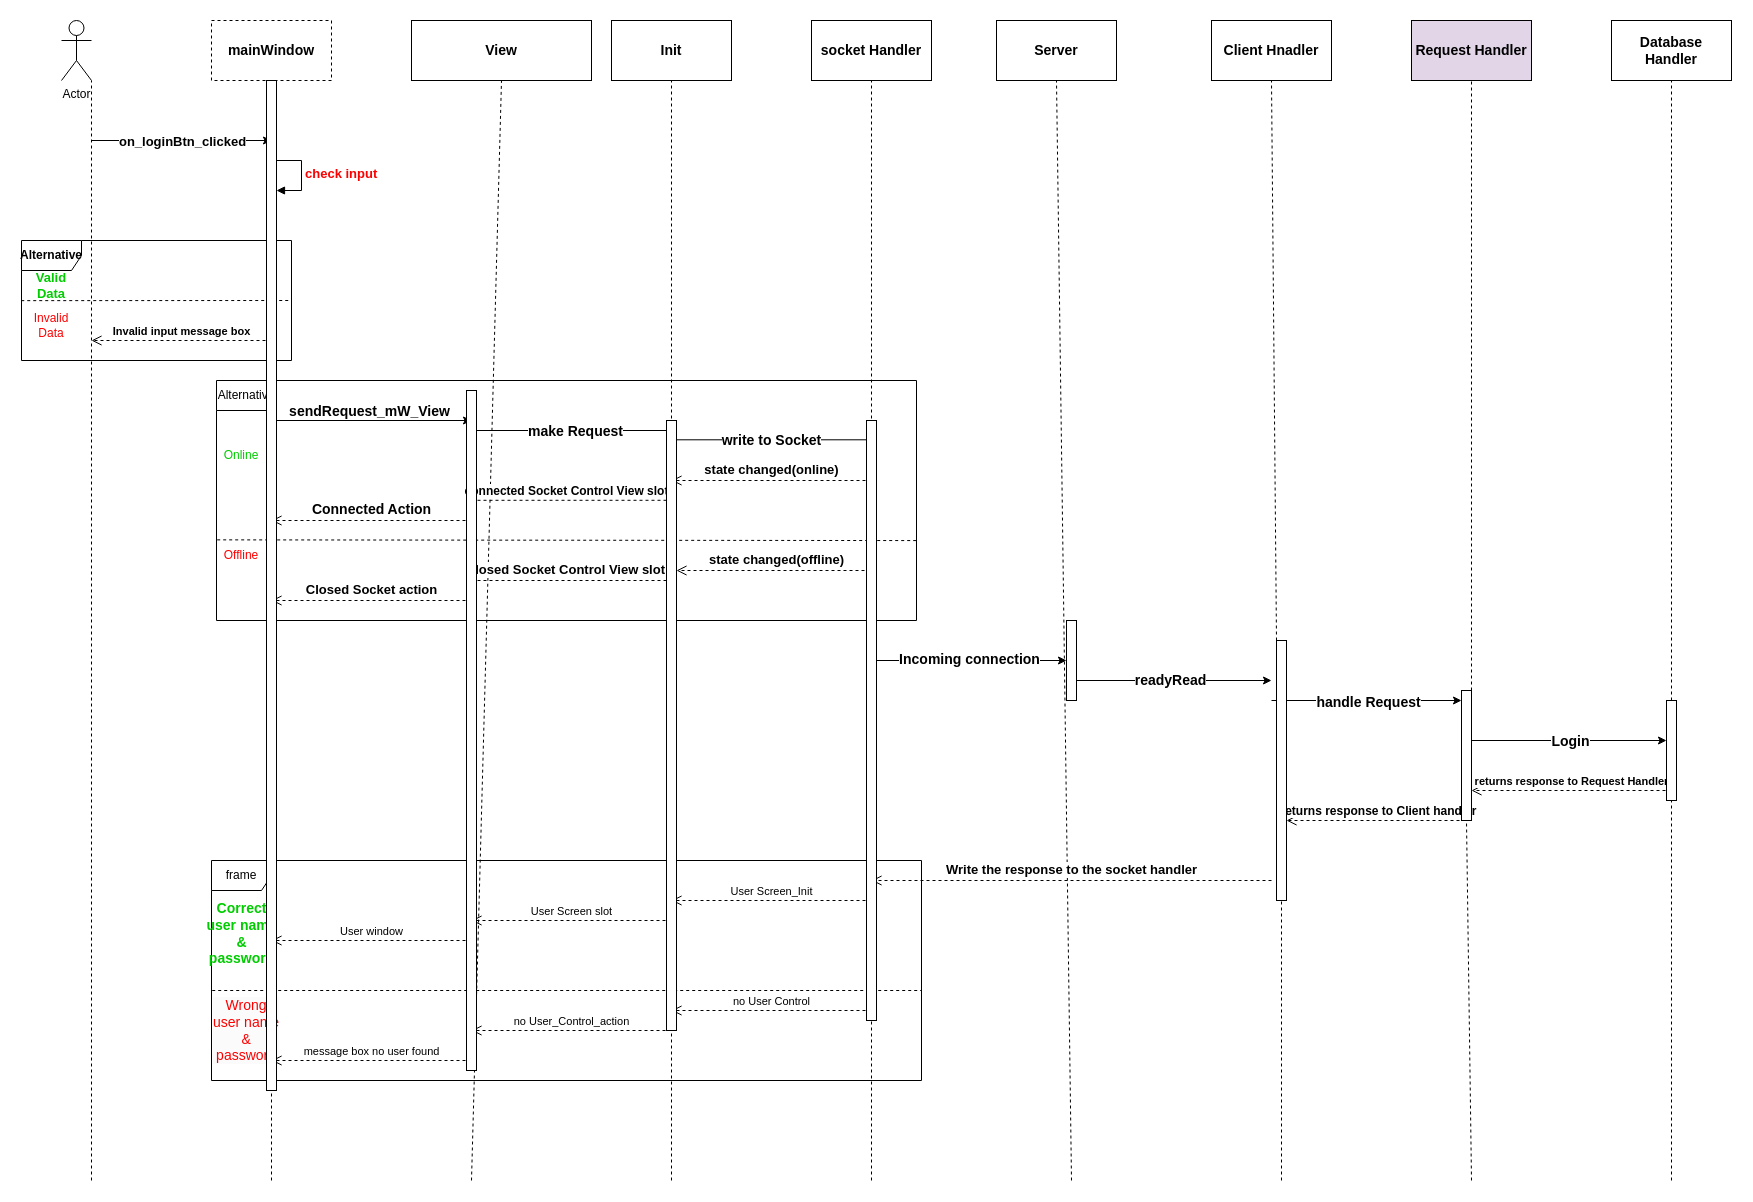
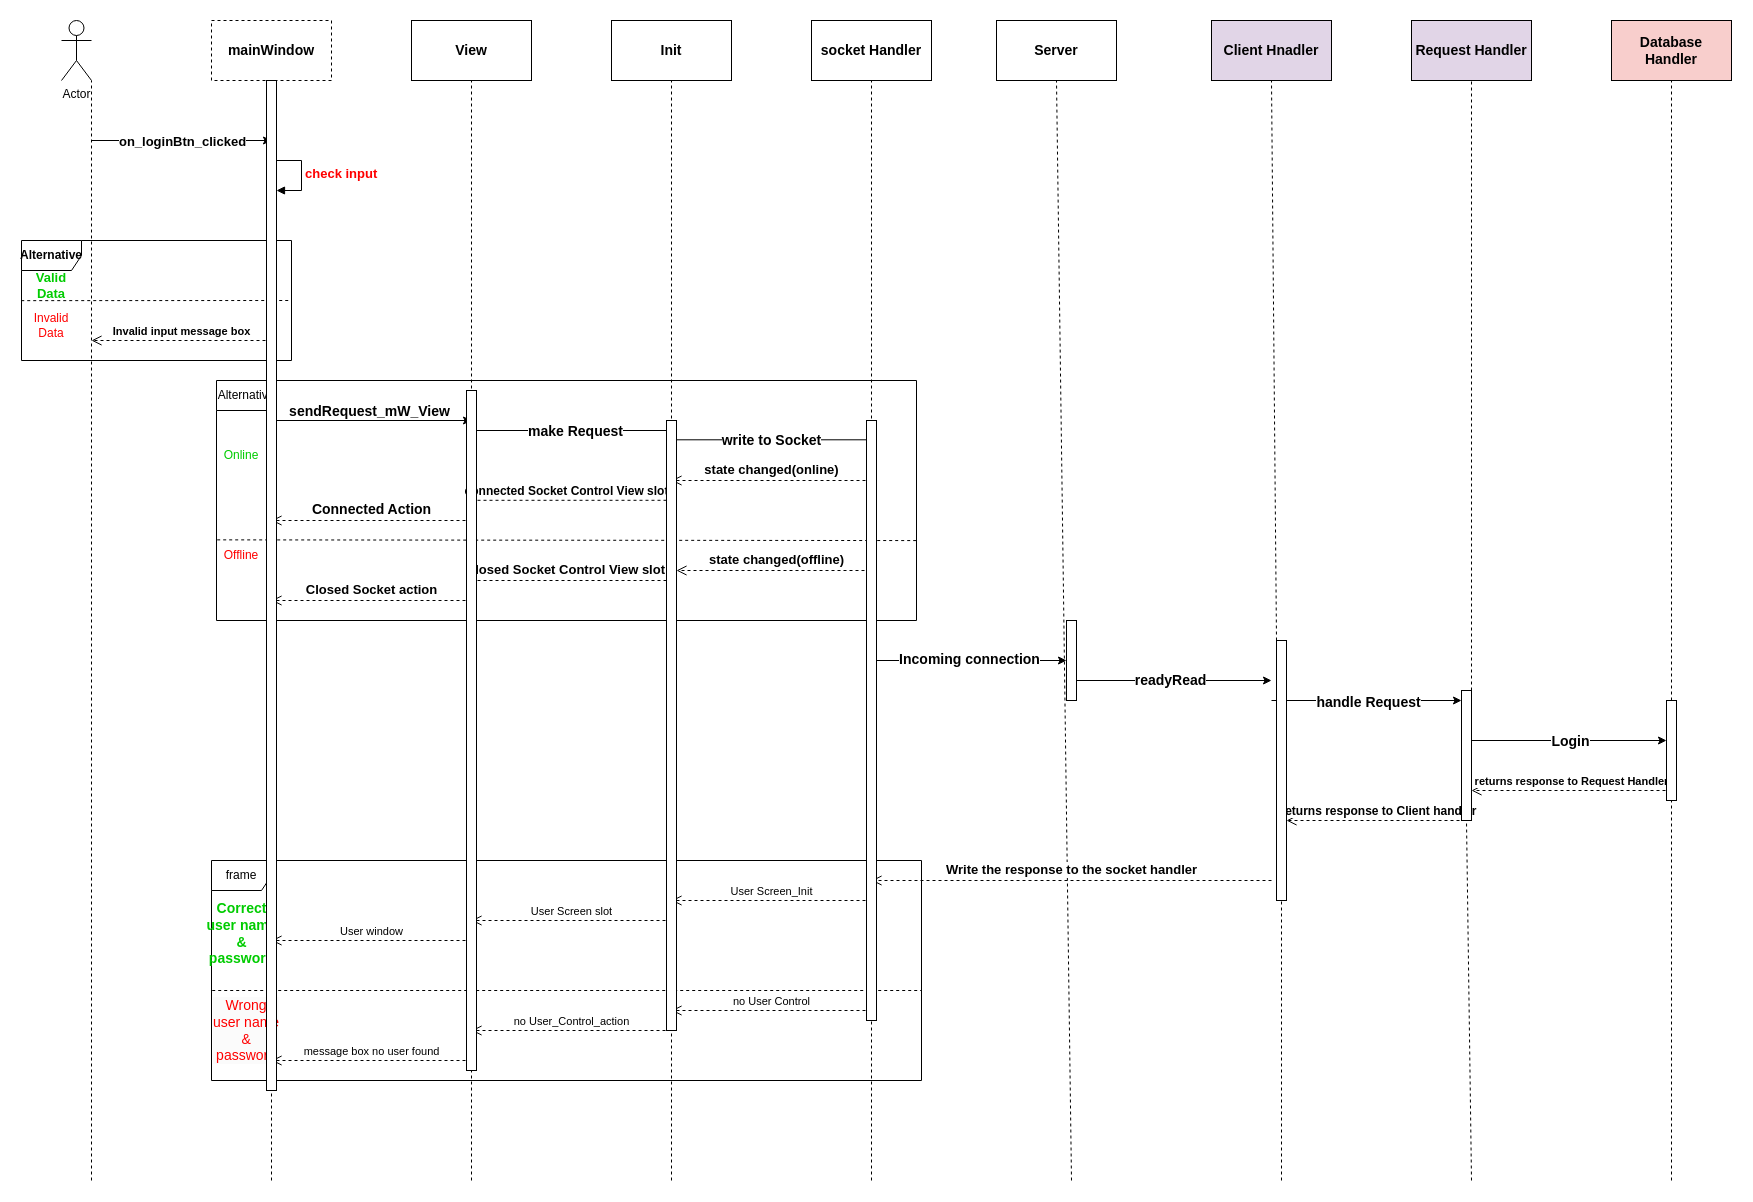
node "View": size 180x60 -> 120x60
node "Client Hnadler": fillcolor #ffffff -> #e1d5e7
node "Database Handler": fillcolor #ffffff -> #f8cecc
